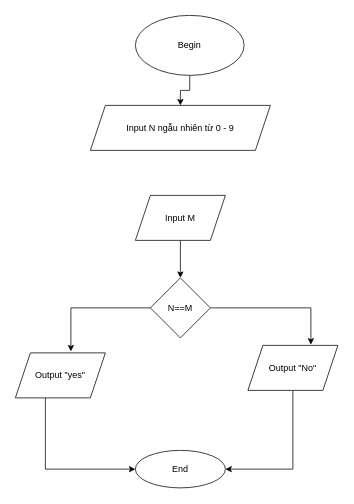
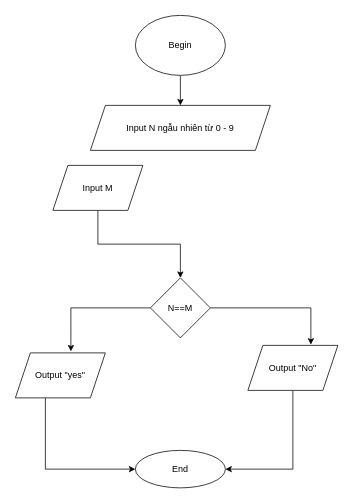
node "Begin": size 109x60 -> 90x60
node "Input M": moved (180, 218) -> (98, 188)
